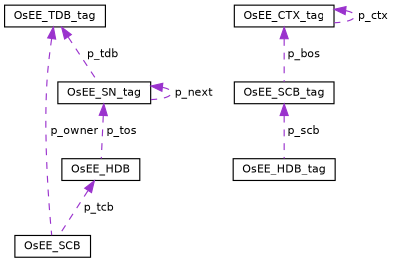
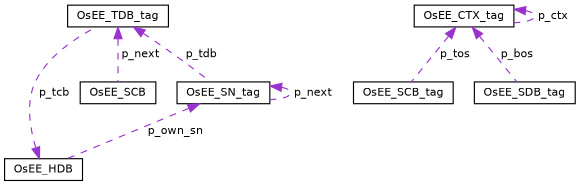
edge "OsEE_SCB_tag" -> "OsEE_CTX_tag": label " p_bos" -> " p_tos"
node "OsEE_SDB_tag": added
edge "OsEE_SCB" -> "OsEE_TDB_tag": label " p_owner" -> " p_next"
edge "OsEE_HDB" -> "OsEE_SN_tag": label " p_tos" -> " p_own_sn"
node "OsEE_HDB_tag": removed
edge "OsEE_SCB" -> "OsEE_HDB": now "OsEE_TDB_tag" -> "OsEE_HDB"
